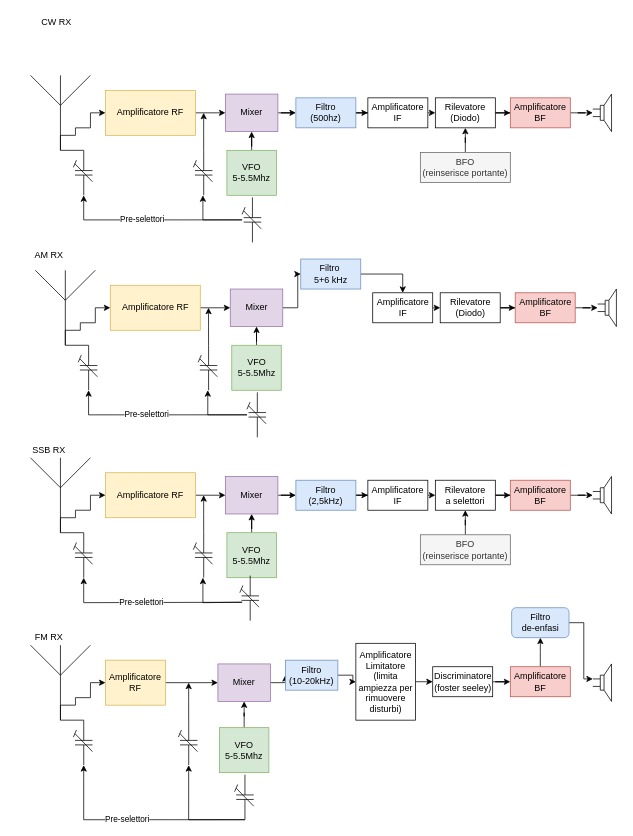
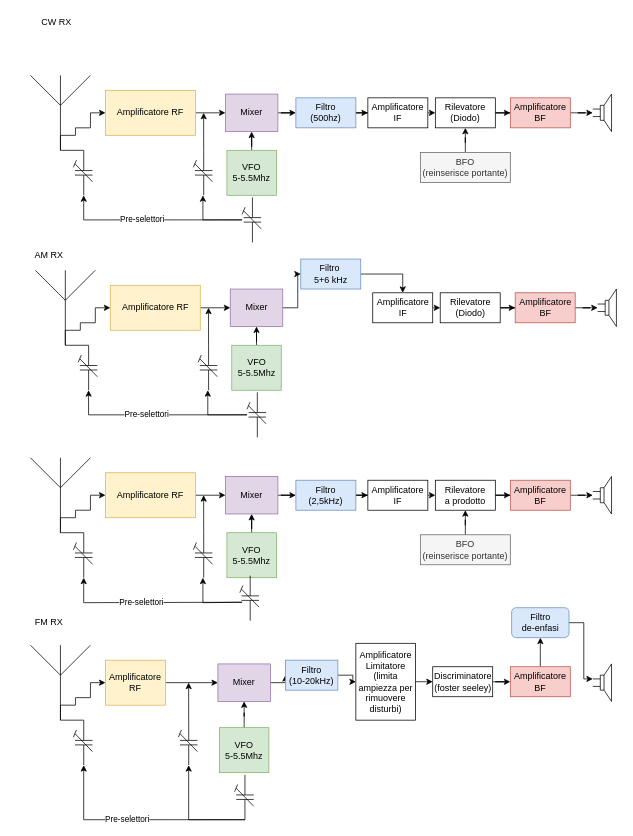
node "SSB RX": removed
node "Rilevatore a selettori": label "Rilevatore a selettori" -> "Rilevatore a prodotto"
node "FM RX": moved (49, 638) -> (49, 623)
